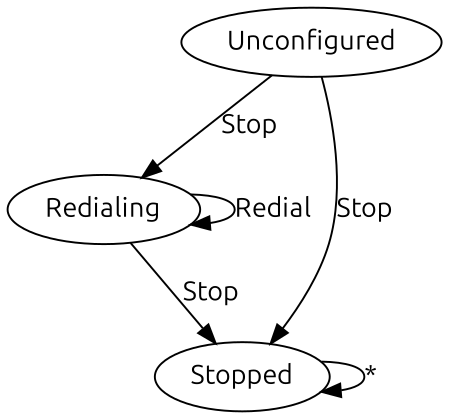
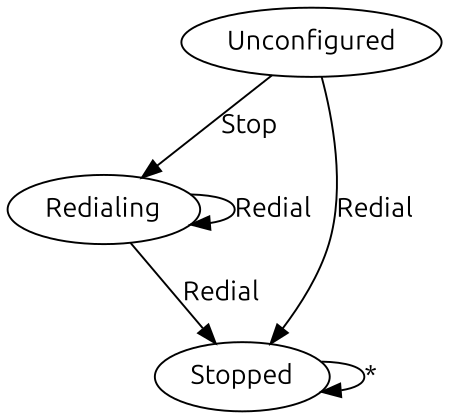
edge "Unconfigured" -> "Stopped": label "Stop" -> "Redial"
edge "Redialing" -> "Stopped": label "Stop" -> "Redial"
